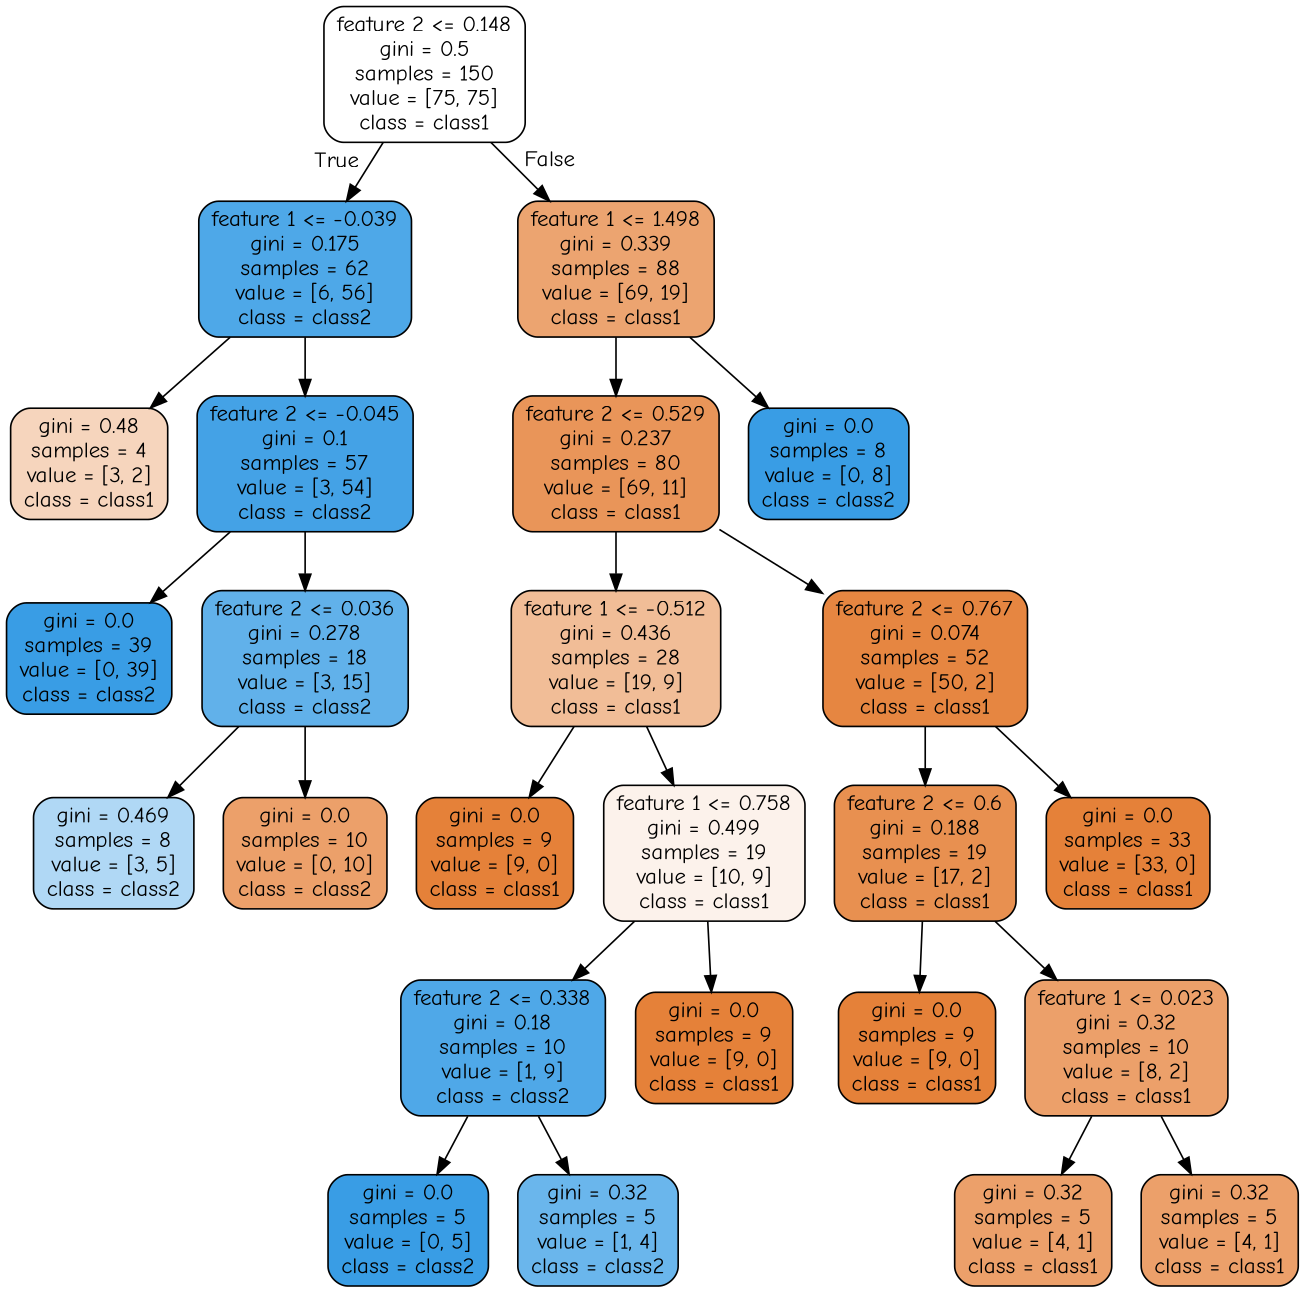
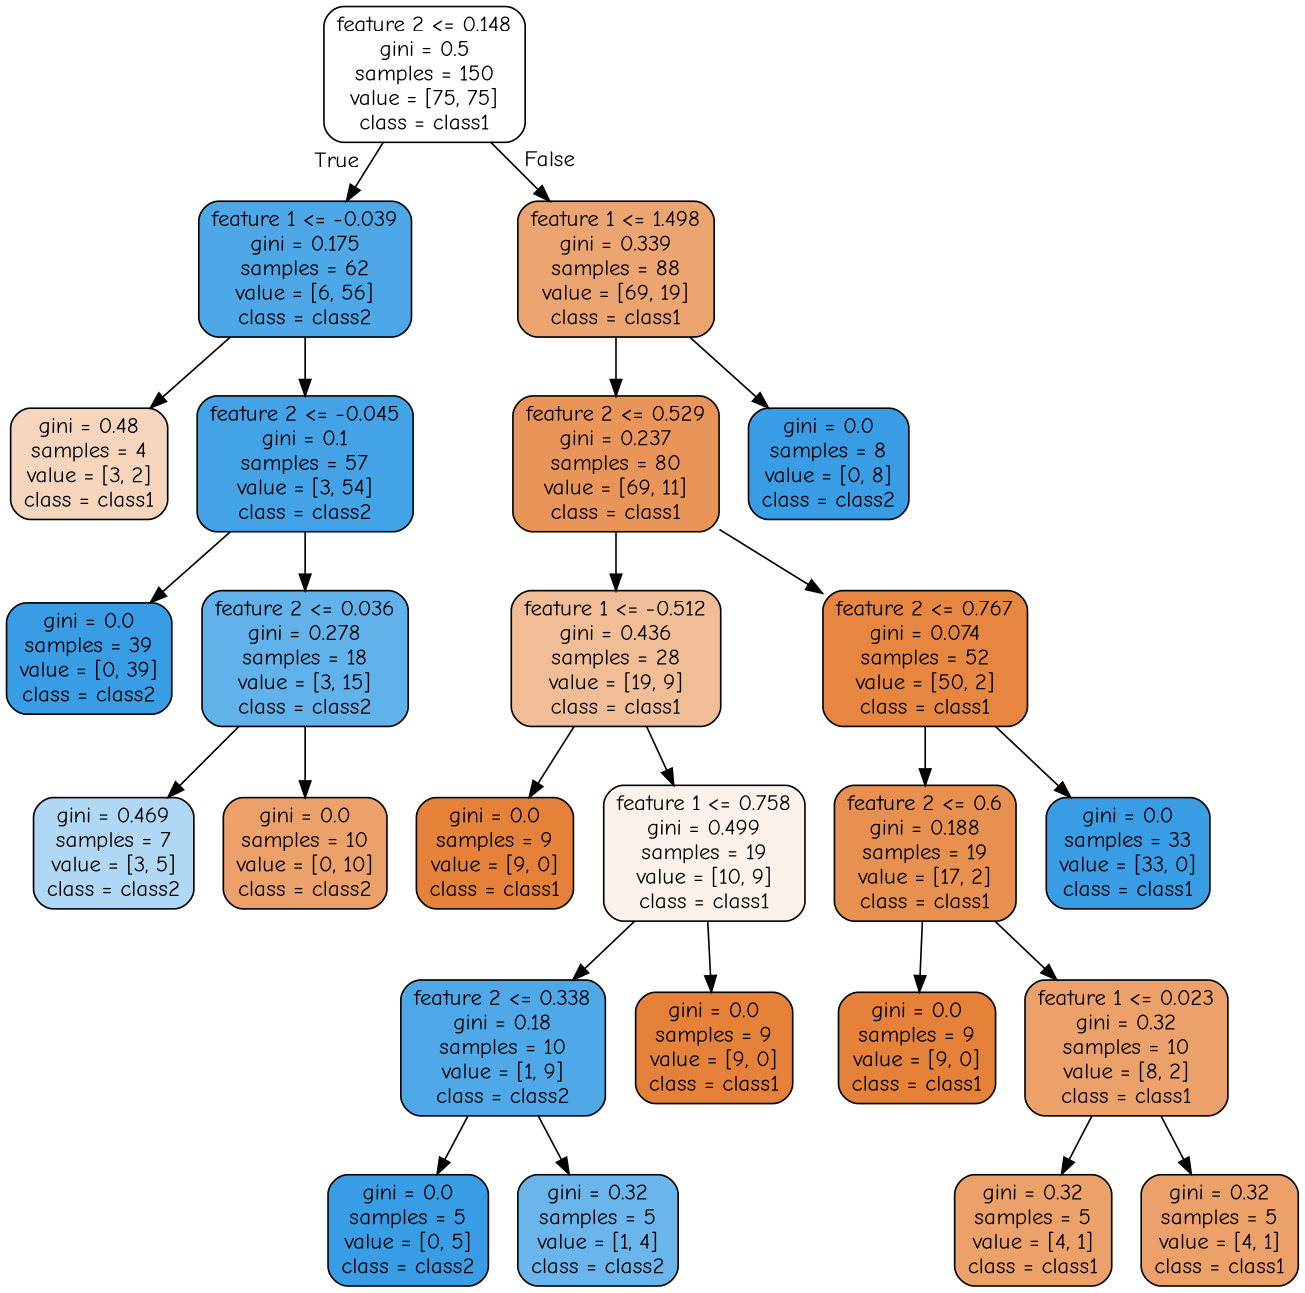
node "gini = 0.469 samples = 8 value = [3, 5] class = class2": label "gini = 0.469 samples = 8 value = [3, 5] class = class2" -> "gini = 0.469 samples = 7 value = [3, 5] class = class2"
node "gini = 0.0 samples = 33 value = [33, 0] class = class1": fillcolor #e58139 -> #399de5
